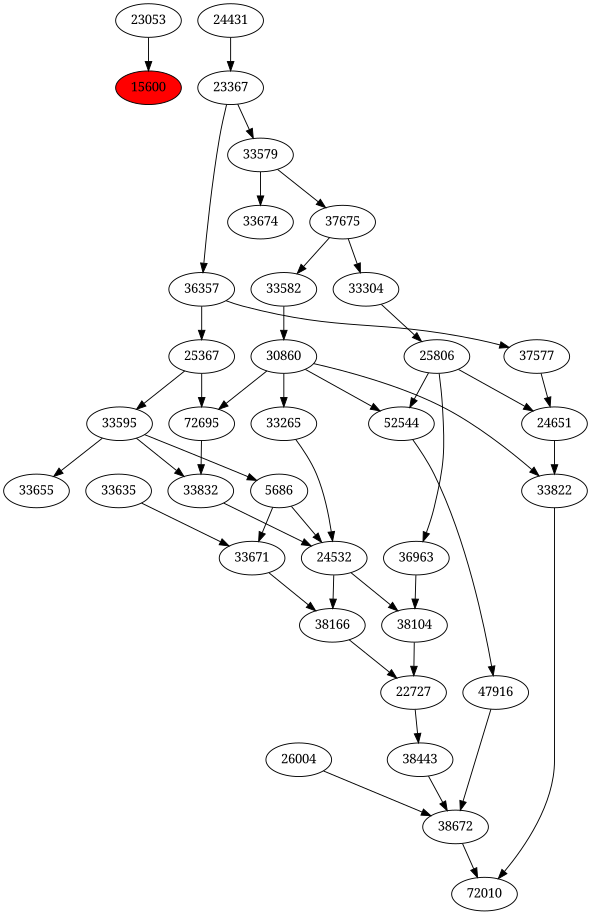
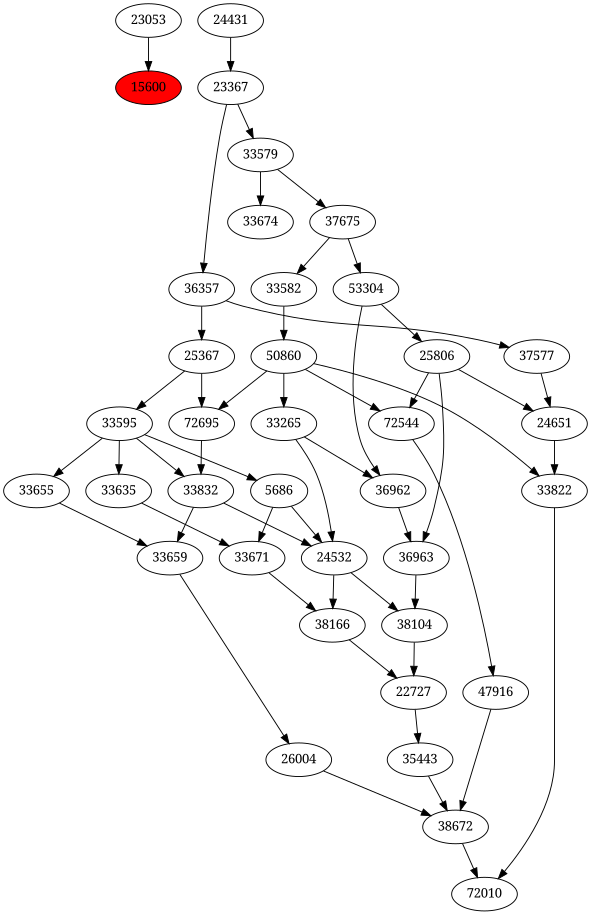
node "33304": label "33304" -> "53304"
node "30860": label "30860" -> "50860"
node "52544": label "52544" -> "72544"
edge "33595" -> "33635": added
node "36962": added
node "33659": added
node "38443": label "38443" -> "35443"
